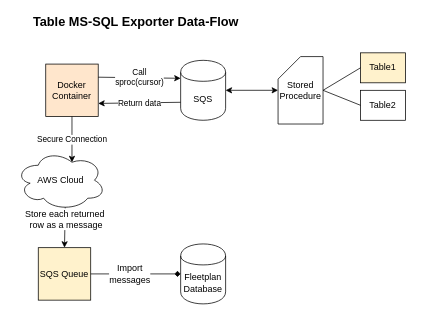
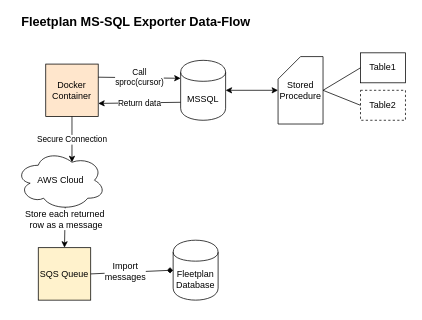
node "Table MS-SQL Exporter Data-Flow": label "Table MS-SQL Exporter Data-Flow" -> "Fleetplan MS-SQL Exporter Data-Flow"
node "Table1": fillcolor #fff2cc -> #ffffff
node "SQS": label "SQS" -> "MSSQL"
node "Table2": style solid -> dashed
node "Fleetplan Database": moved (203, 274) -> (195, 270)
